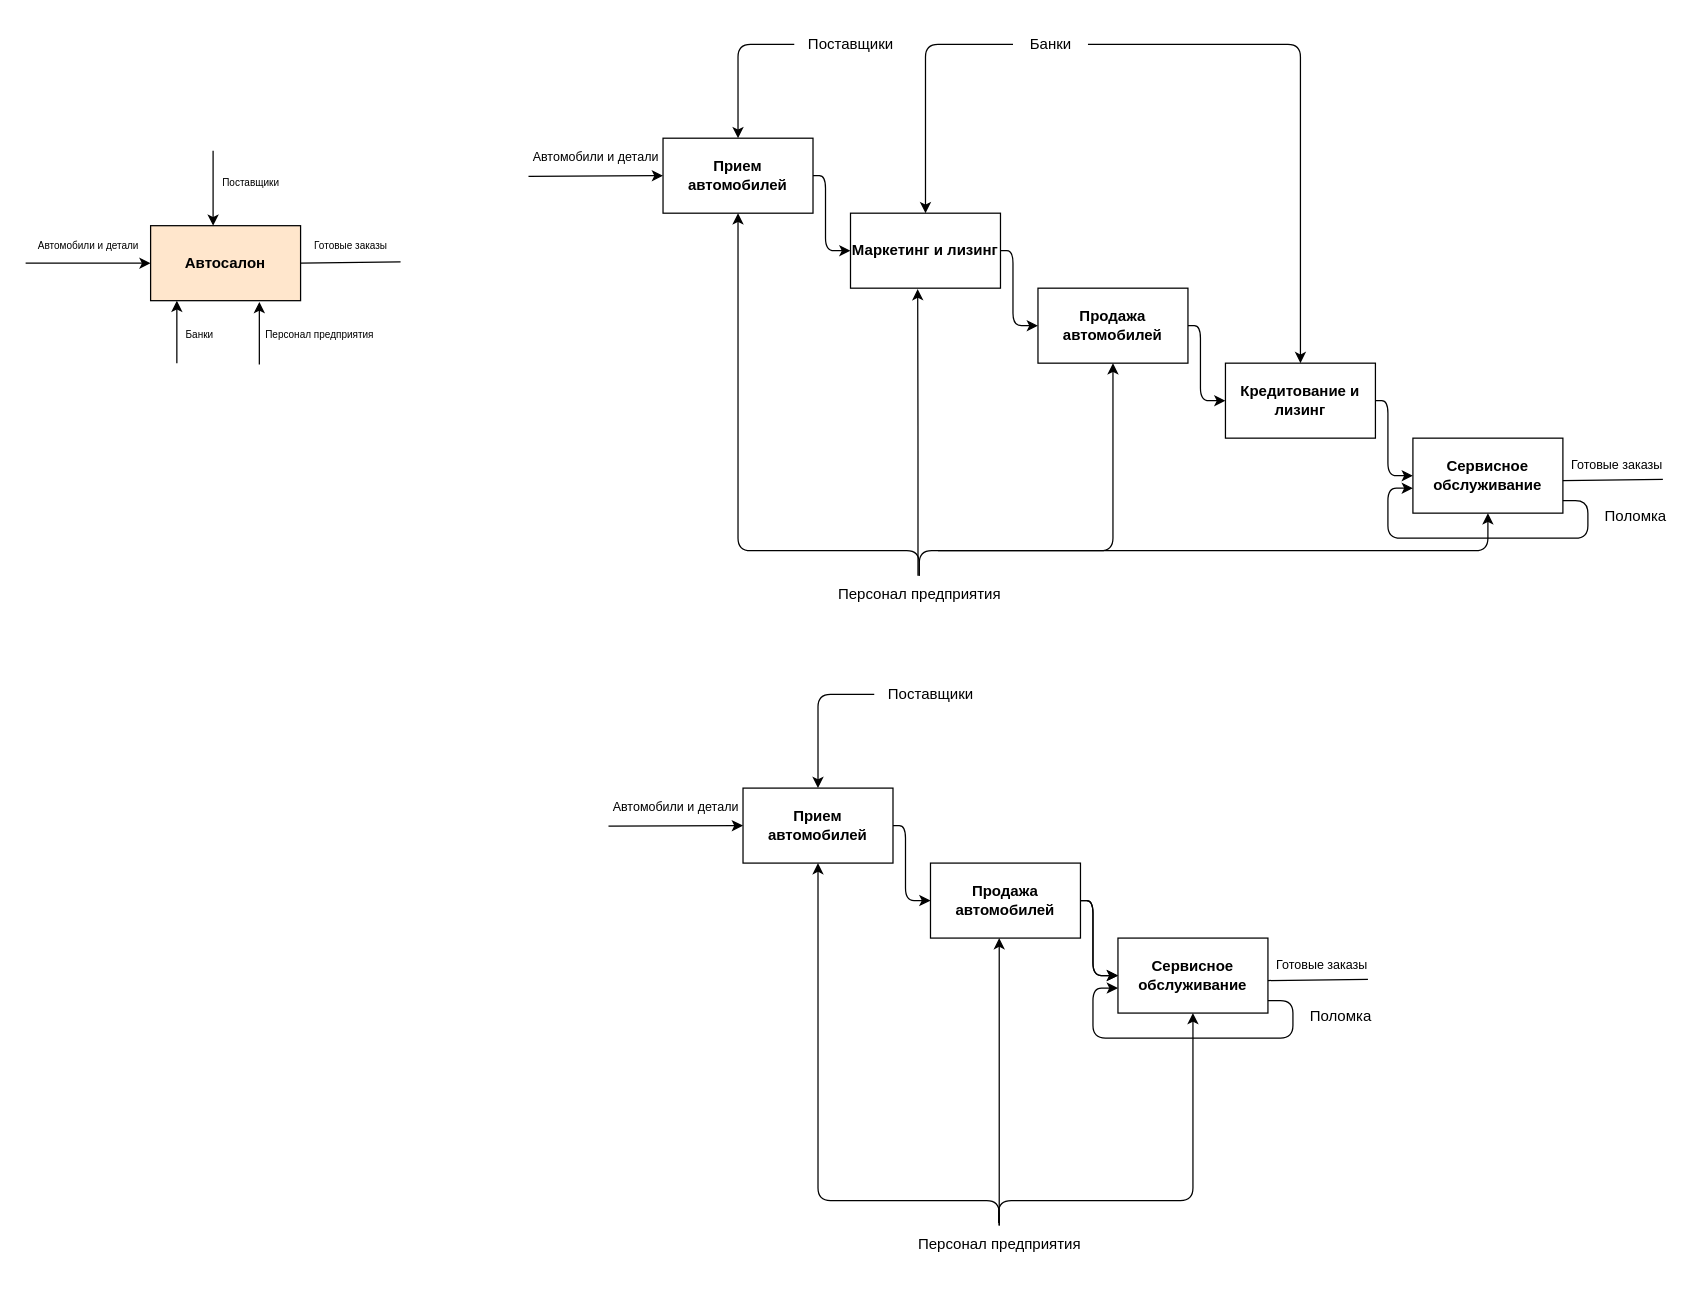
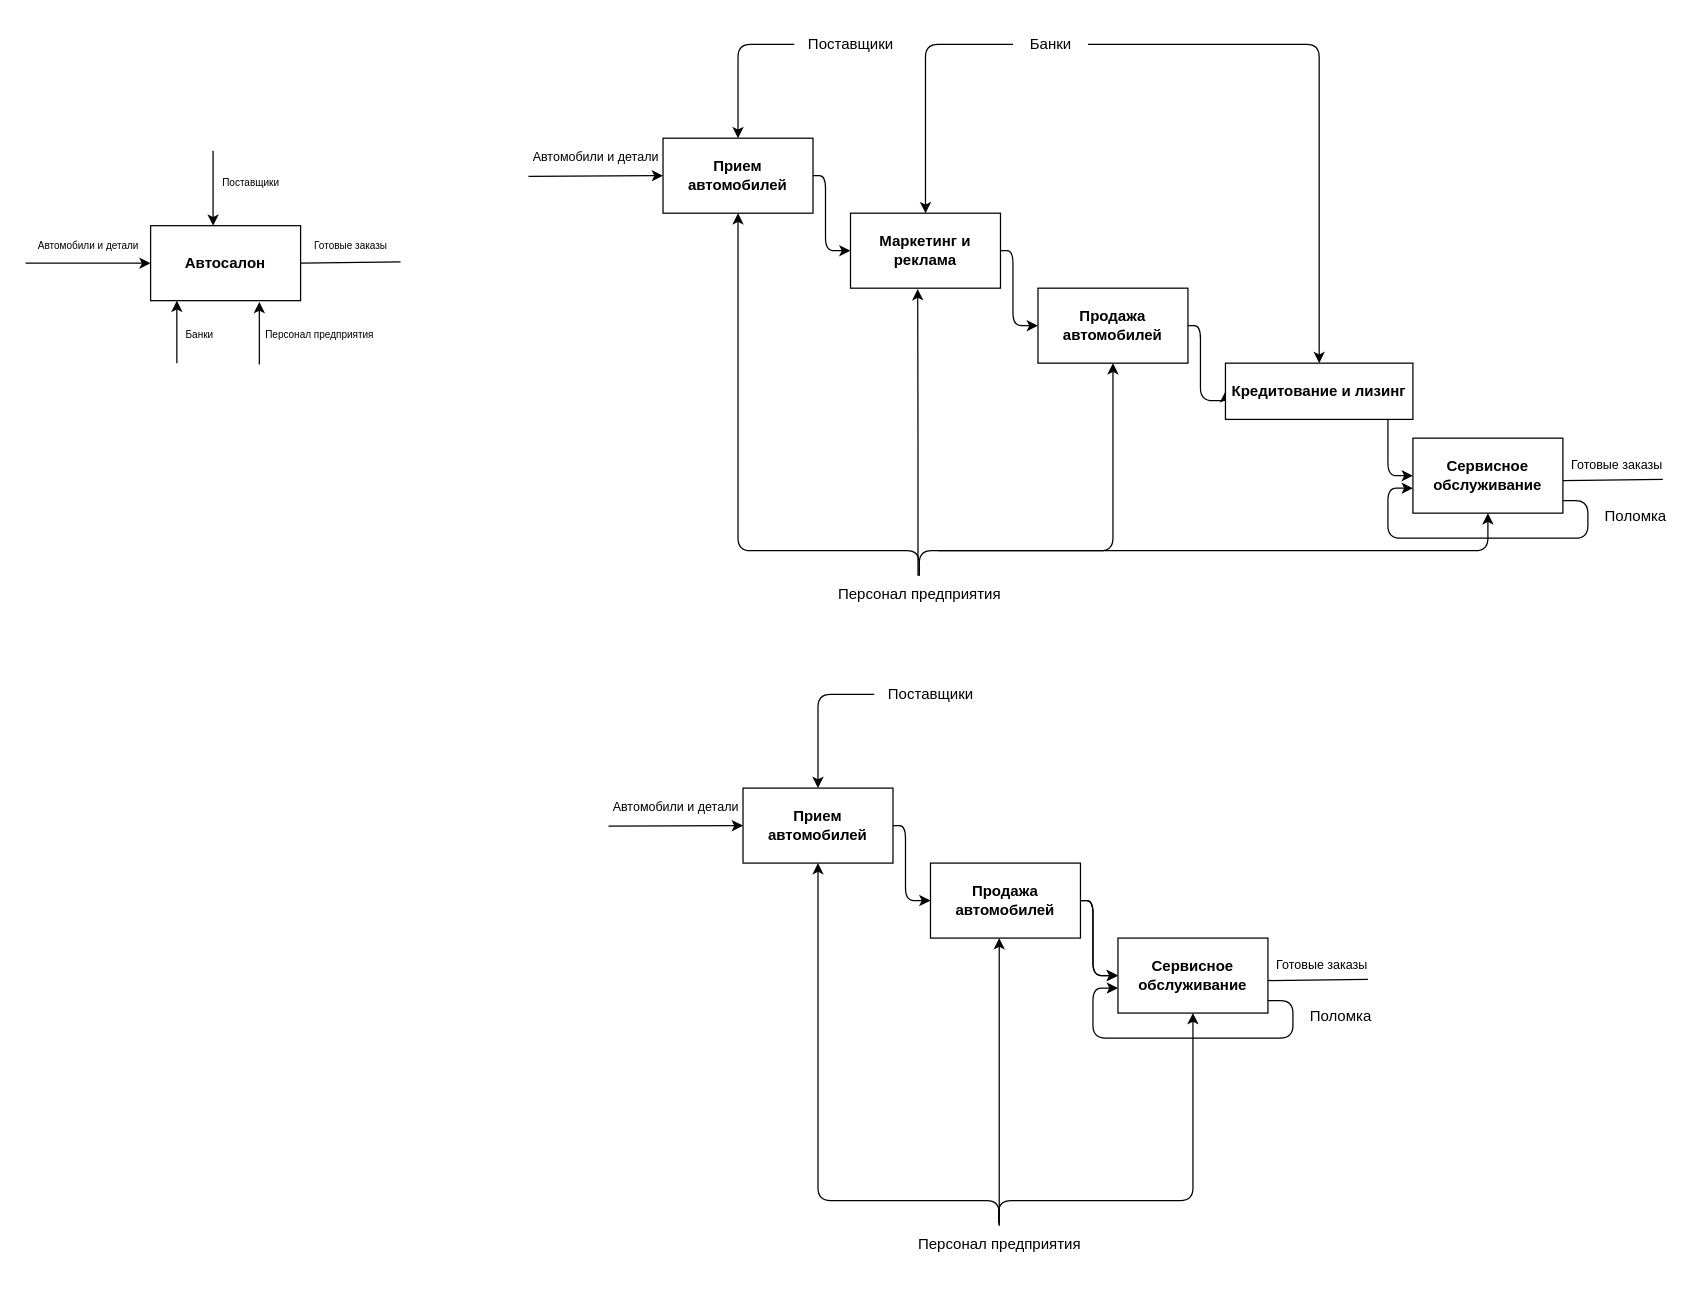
node "Маркетинг и лизинг": label "Маркетинг и лизинг" -> "Маркетинг и реклама"
node "Автосалон": fillcolor #ffe6cc -> #ffffff
node "Кредитование и лизинг": size 150x75 -> 188x56
